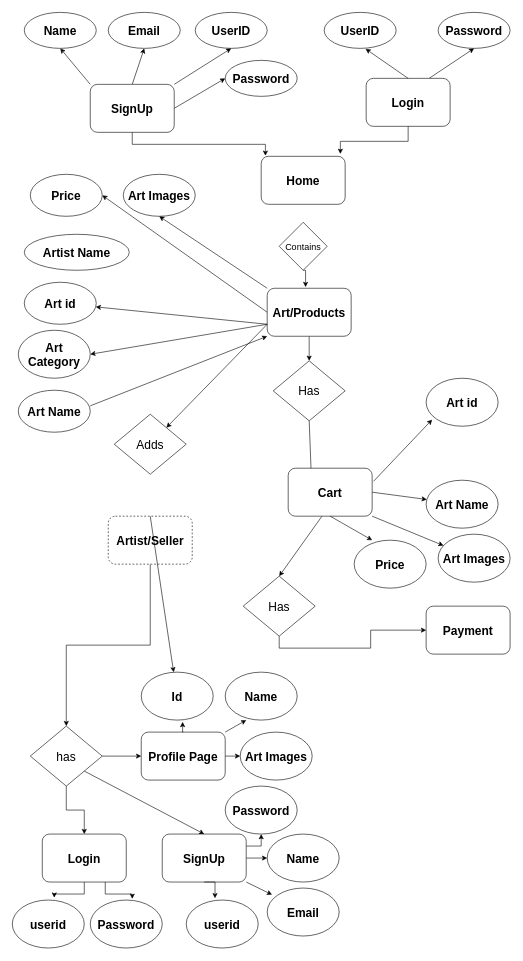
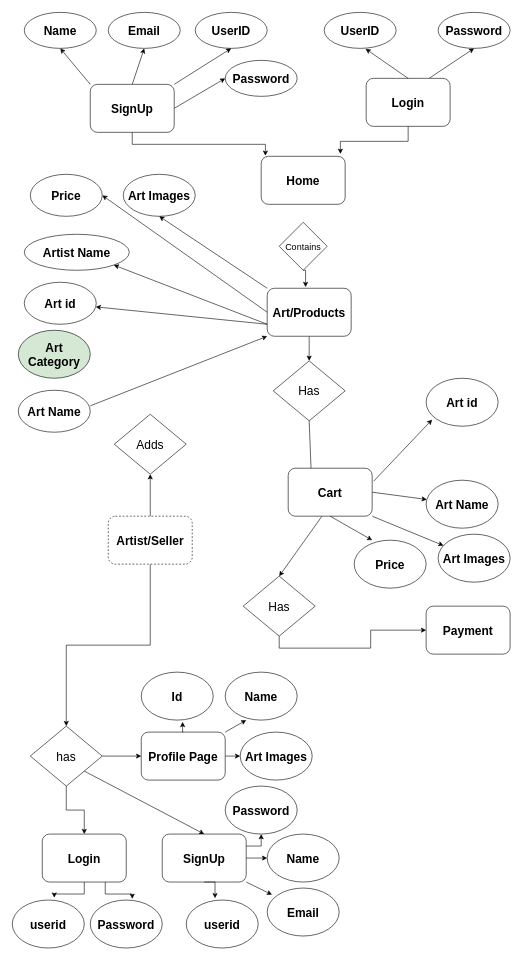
edge "Art/Products" -> "Art Category": removed
edge "Art/Products" -> "Adds": now "Art/Products" -> "Artist Name"
node "Art Category": fillcolor #ffffff -> #d5e8d4
edge "Artist/Seller" -> "Id": now "Artist/Seller" -> "Adds"
